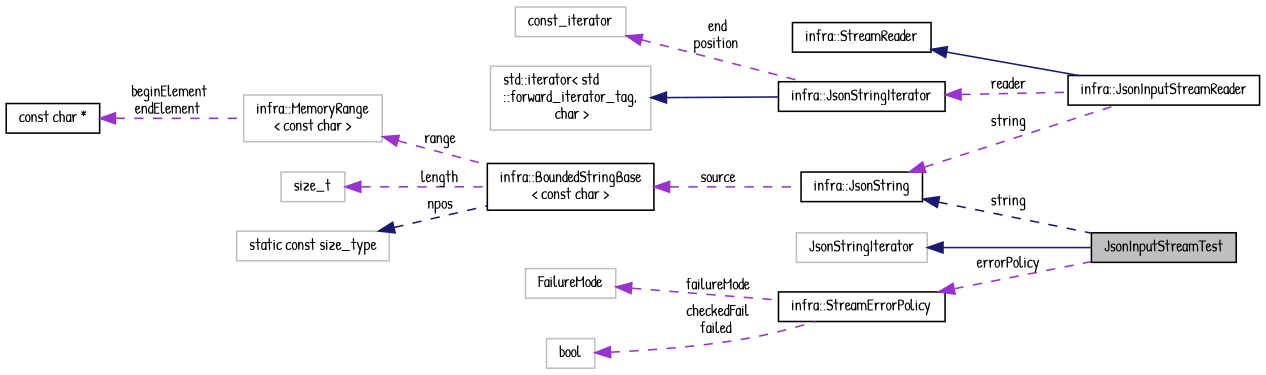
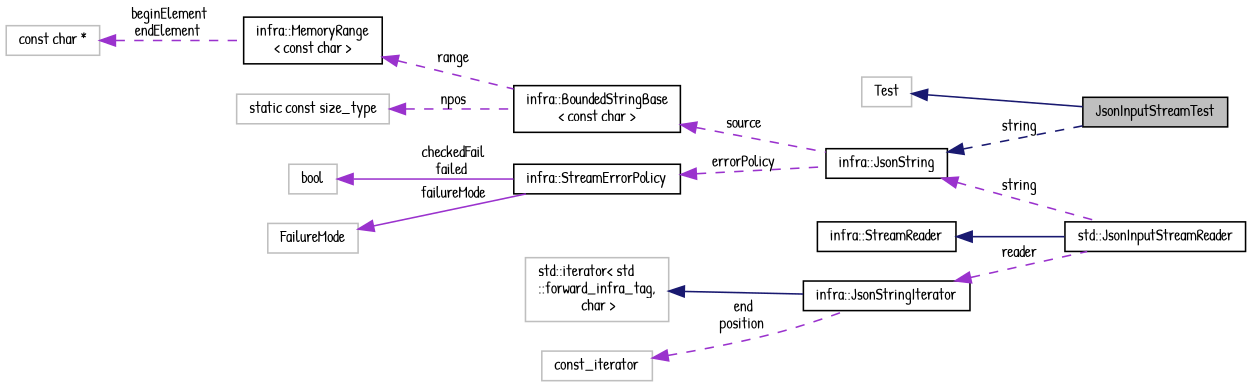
node "infra::JsonInputStreamReader": label "infra::JsonInputStreamReader" -> "std::JsonInputStreamReader"
node "std::iterator< std ::forward_iterator_tag, char >": label "std::iterator< std ::forward_iterator_tag, char >" -> "std::iterator< std ::forward_infra_tag, char >"
node "const char *": color black -> grey75
node "infra::MemoryRange < const char >": color grey75 -> black
node "size_t": removed
edge "infra::BoundedStringBase < const char >" -> "static const size_type": color midnightblue -> darkorchid3
node "JsonStringIterator": label "JsonStringIterator" -> "Test"
edge "JsonInputStreamTest" -> "infra::StreamErrorPolicy": now "infra::JsonString" -> "infra::StreamErrorPolicy"
edge "infra::StreamErrorPolicy" -> "FailureMode": style dashed -> solid
edge "infra::StreamErrorPolicy" -> "bool": style dashed -> solid
